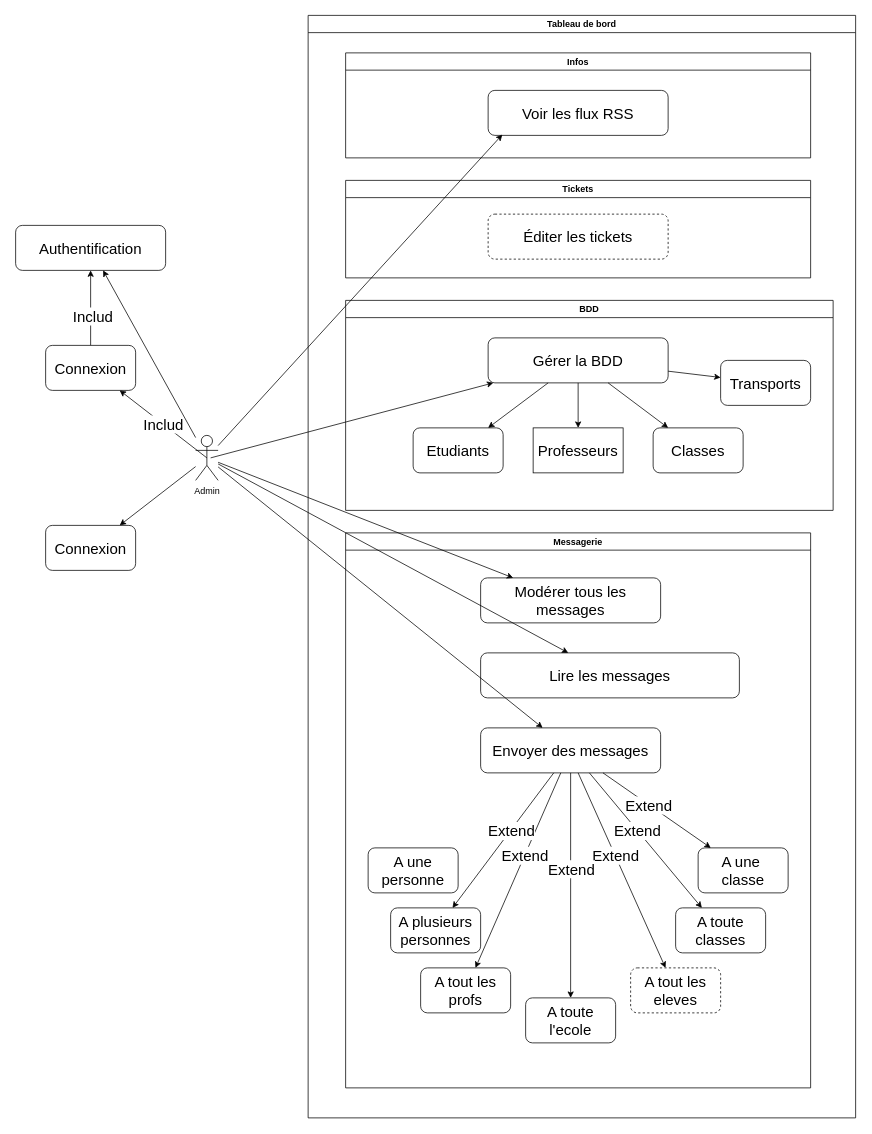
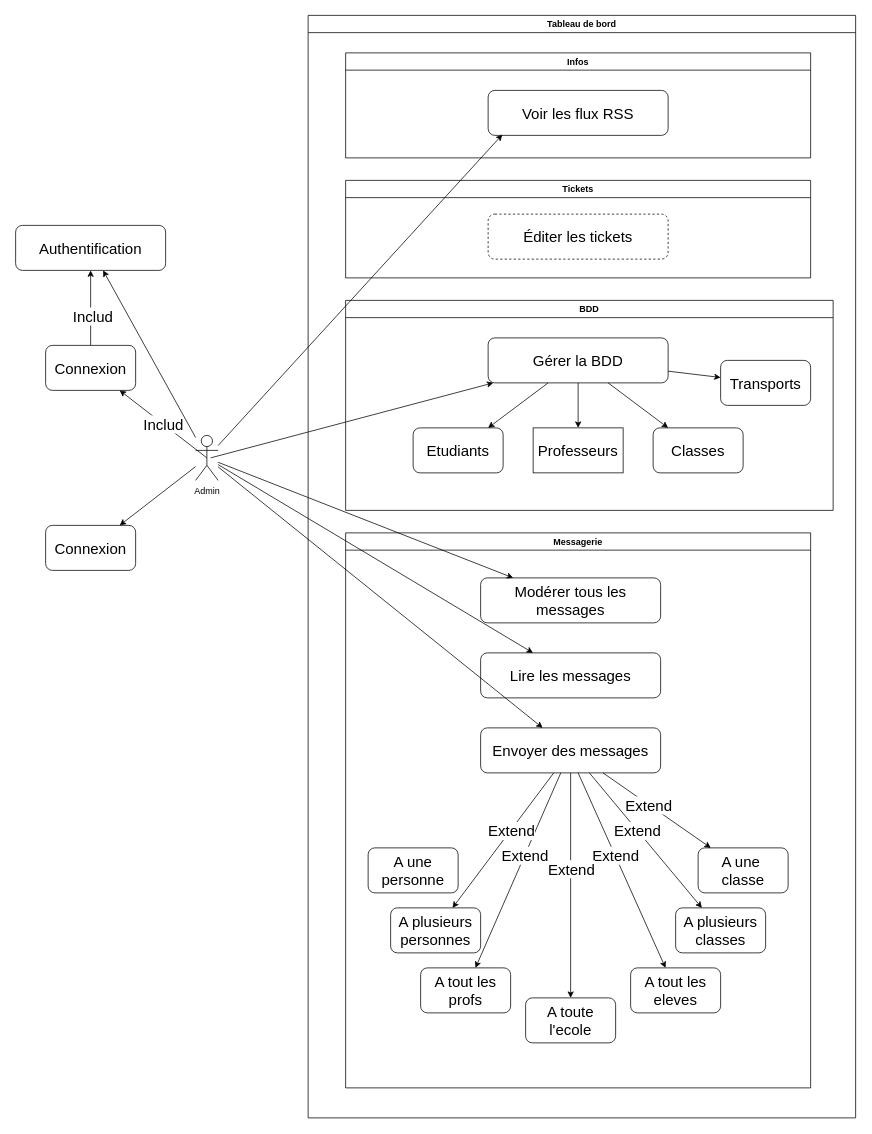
node "Lire les messages": size 259x45 -> 180x45
node "A toute classes": label "A toute classes" -> "A plusieurs classes"
node "A tout les eleves": style dashed -> solid
